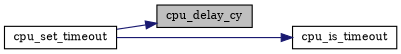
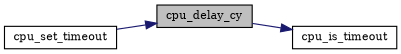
edge "cpu_set_timeout" -> "cpu_is_timeout": now "cpu_delay_cy" -> "cpu_is_timeout"
